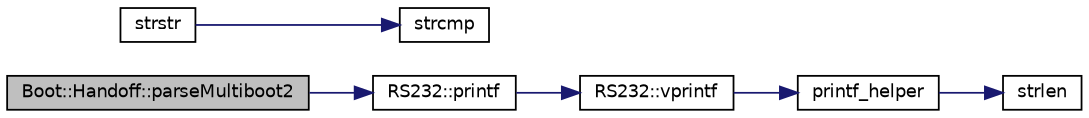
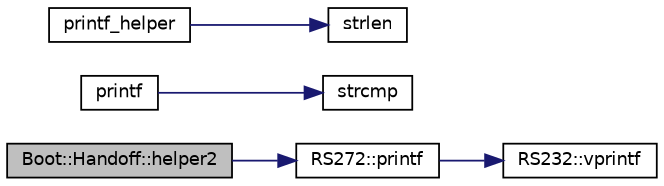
node "strstr": label "strstr" -> "printf"
node "Boot::Handoff::parseMultiboot2": label "Boot::Handoff::parseMultiboot2" -> "Boot::Handoff::helper2"
node "RS232::printf": label "RS232::printf" -> "RS272::printf"
edge "RS232::vprintf" -> "printf_helper": removed
